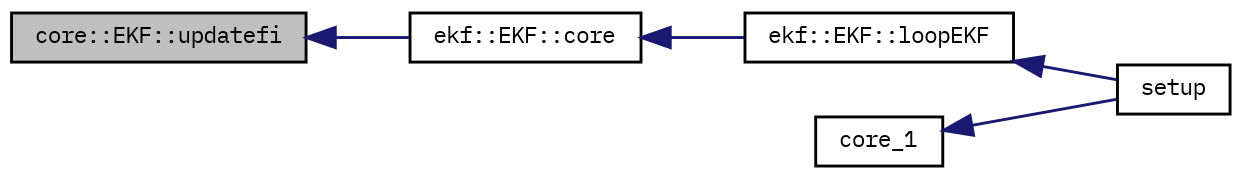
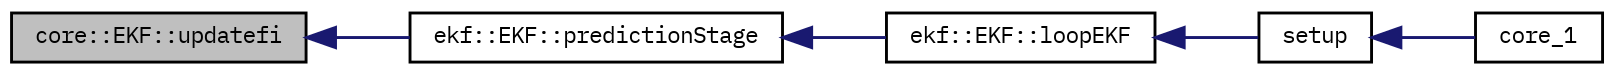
node "ekf::EKF::core": label "ekf::EKF::core" -> "ekf::EKF::predictionStage"
edge "setup" -> "core_1": reversed
